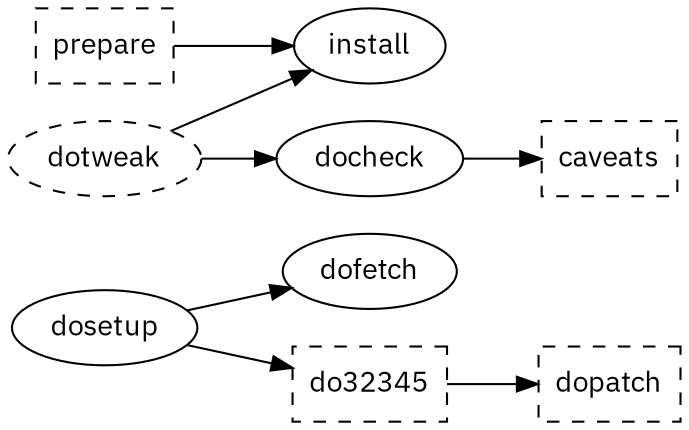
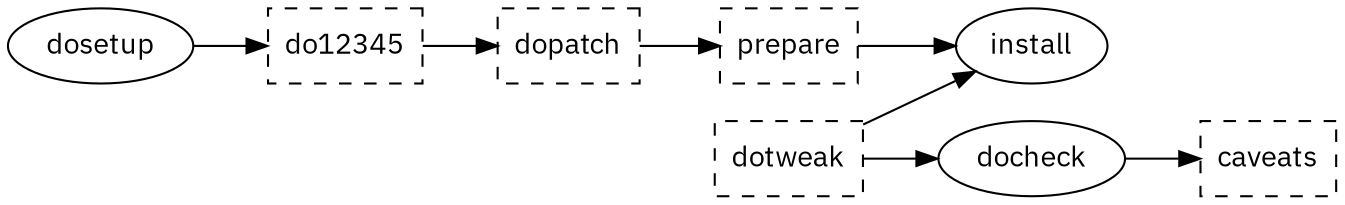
edge "dopatch" -> "prepare": added
node "dotweak": shape ellipse -> box
node "dofetch": removed
node "do32345": label "do32345" -> "do12345"
